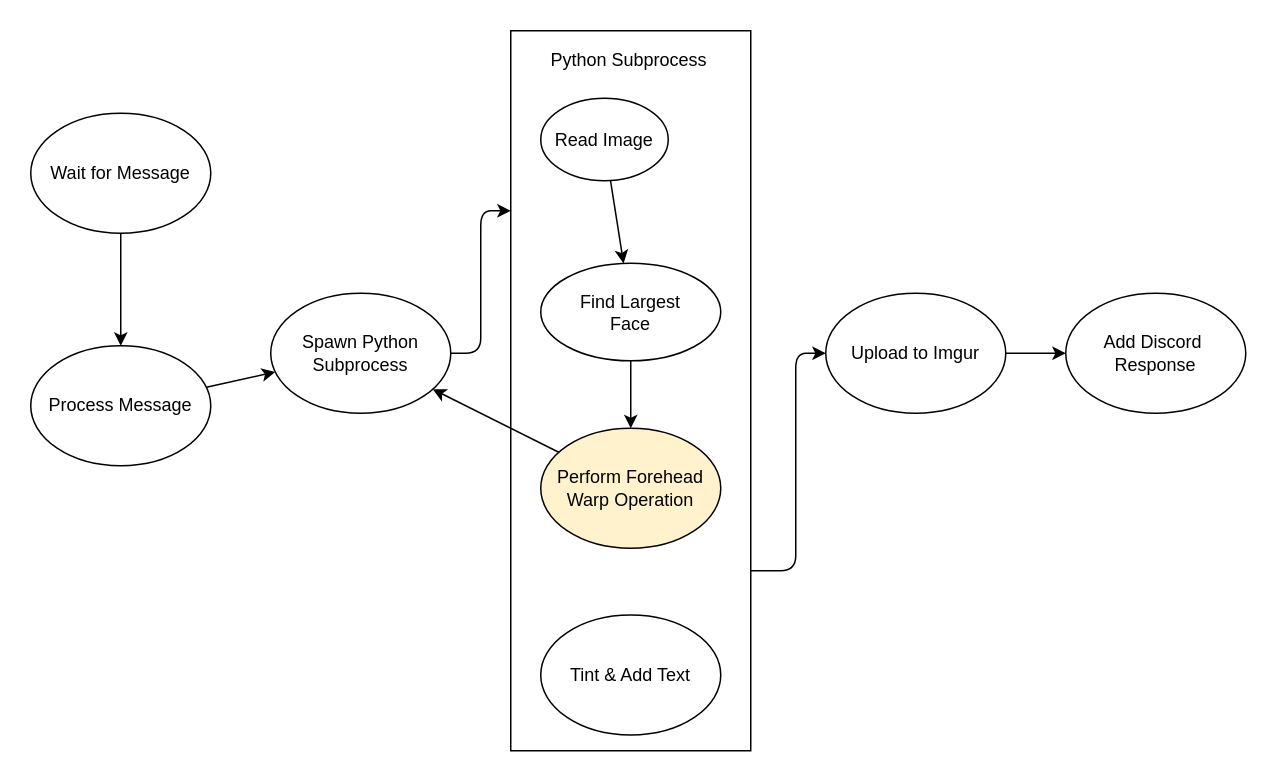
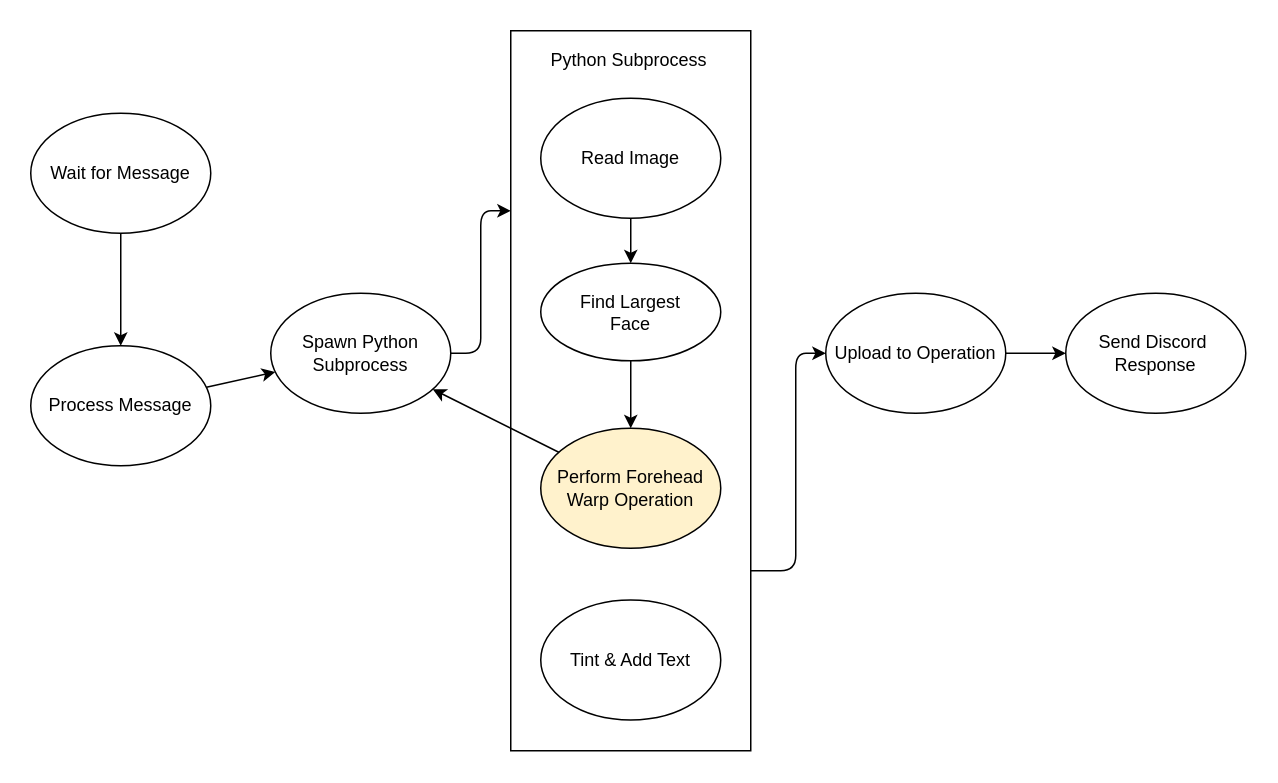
node "Read Image": size 128x83 -> 180x120
node "Upload to Imgur": label "Upload to Imgur" -> "Upload to Operation"
node "Add Discord Response": label "Add Discord Response" -> "Send Discord Response"
node "Tint & Add Text": moved (631, 675) -> (631, 660)
